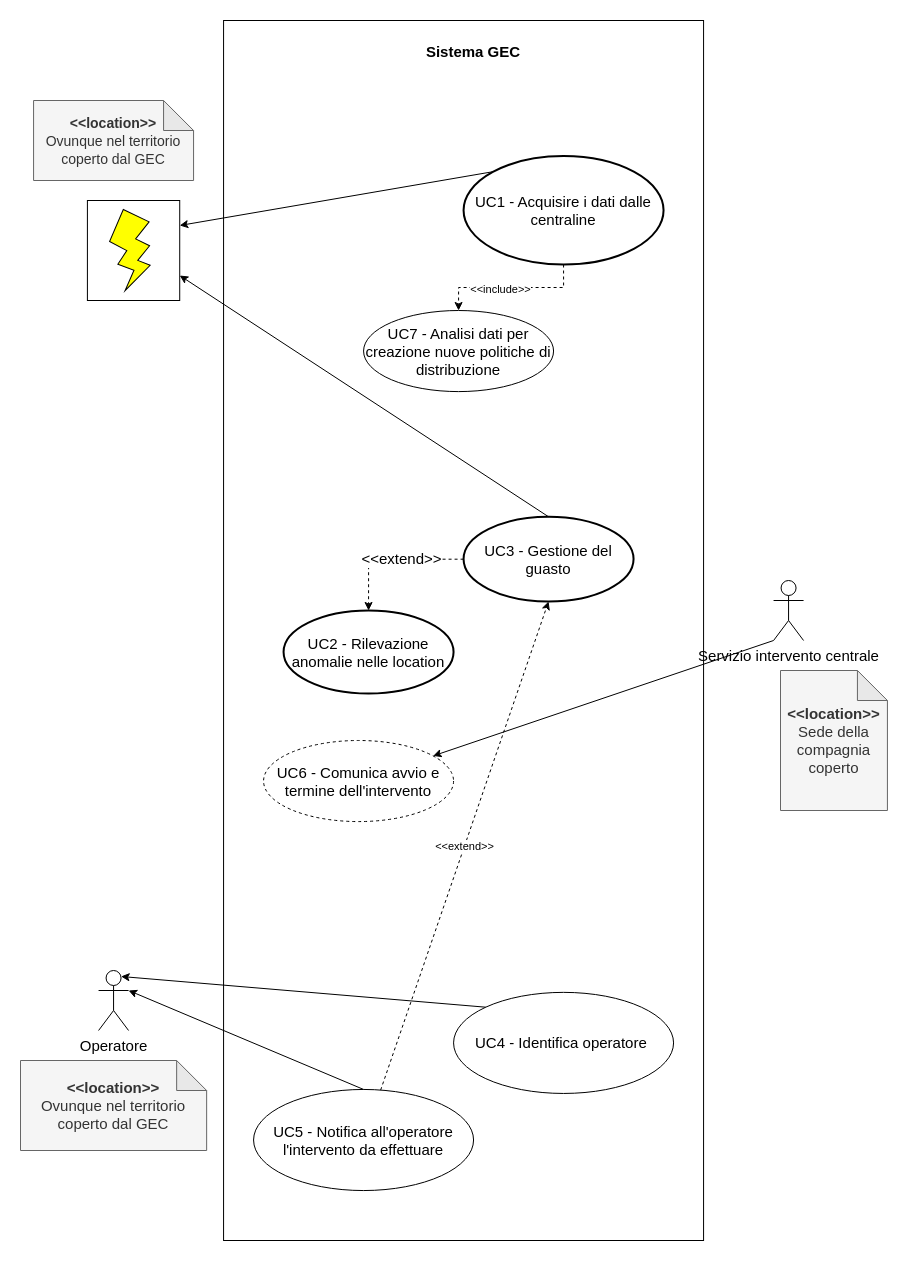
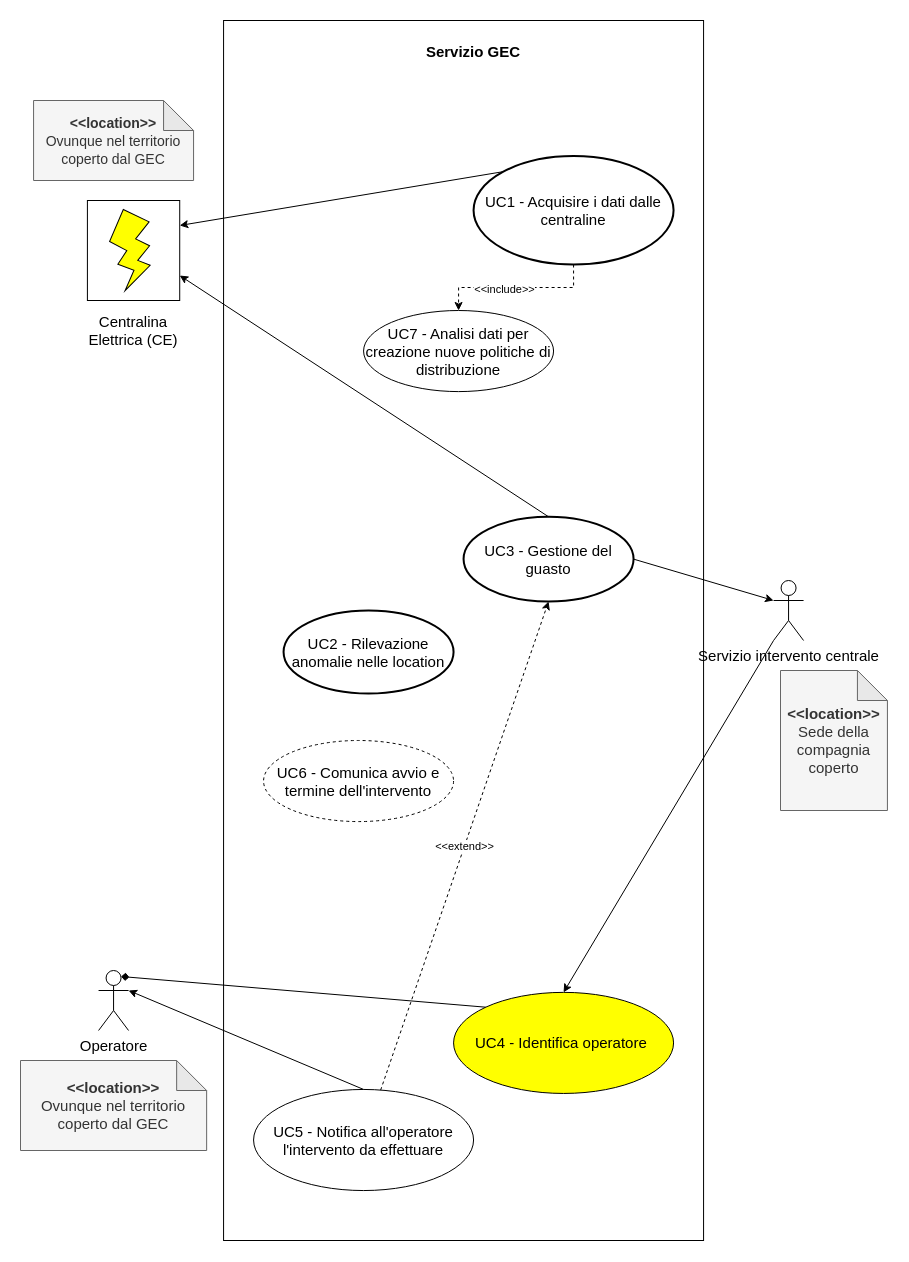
node "Sistema GEC": label "Sistema GEC" -> "Servizio GEC"
node "UC1 - Acquisire i dati dalle centraline": moved (564, 210) -> (574, 210)
node "Centralina Elettrica (CE)": added
edge "UC3 - Gestione del guasto" -> "UC2 - Rilevazione anomalie nelle location": removed, label "<<extend>>"
edge "UC3 - Gestione del guasto" -> "Servizio intervento centrale": added
edge "Servizio intervento centrale" -> "UC6 - Comunica avvio e termine dell'intervento": now "Servizio intervento centrale" -> "UC4 - Identifica operatore"
edge "UC4 - Identifica operatore" -> "Operatore": arrowhead classic -> diamond
node "UC4 - Identifica operatore": fillcolor #ffffff -> #ffff00
